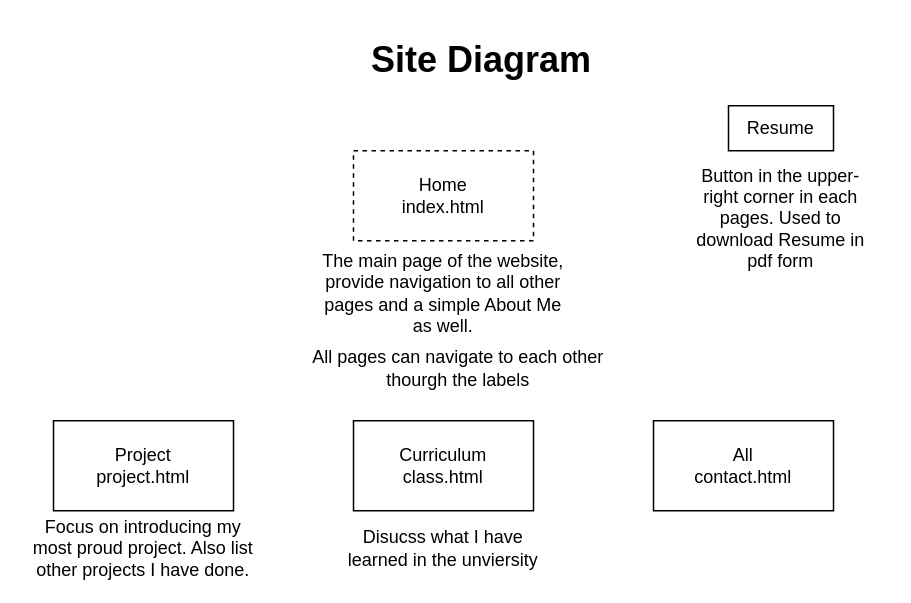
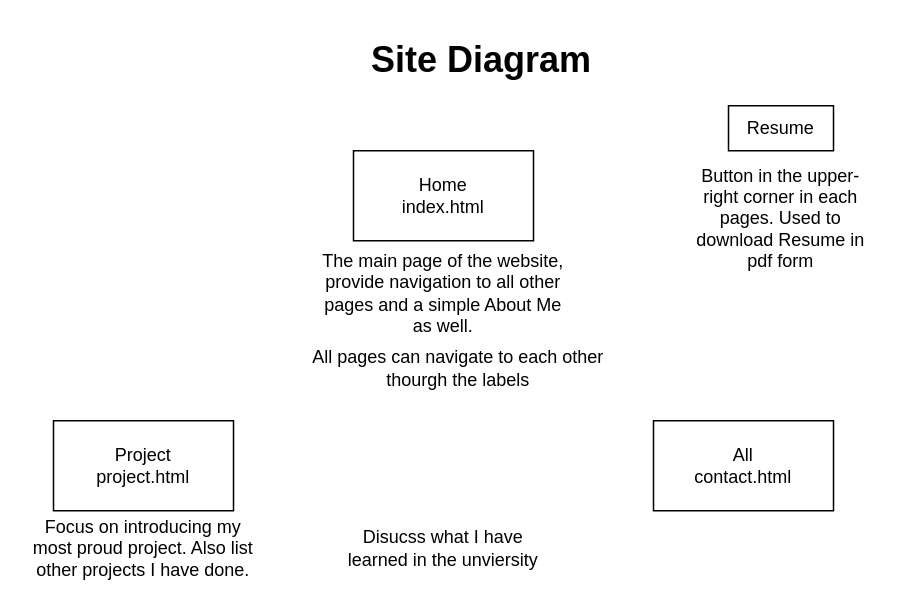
node "Home index.html": style dashed -> solid
node "Curriculum class.html": removed
